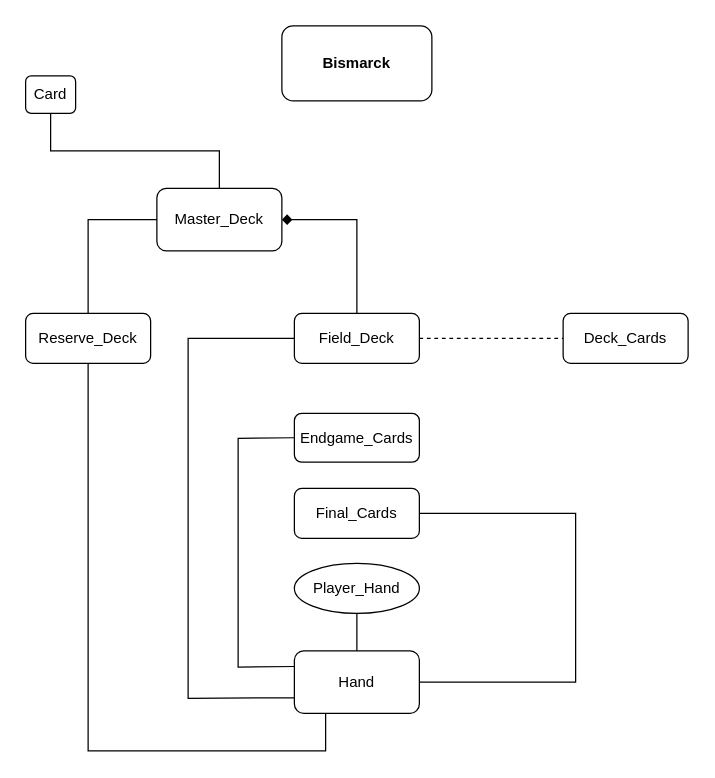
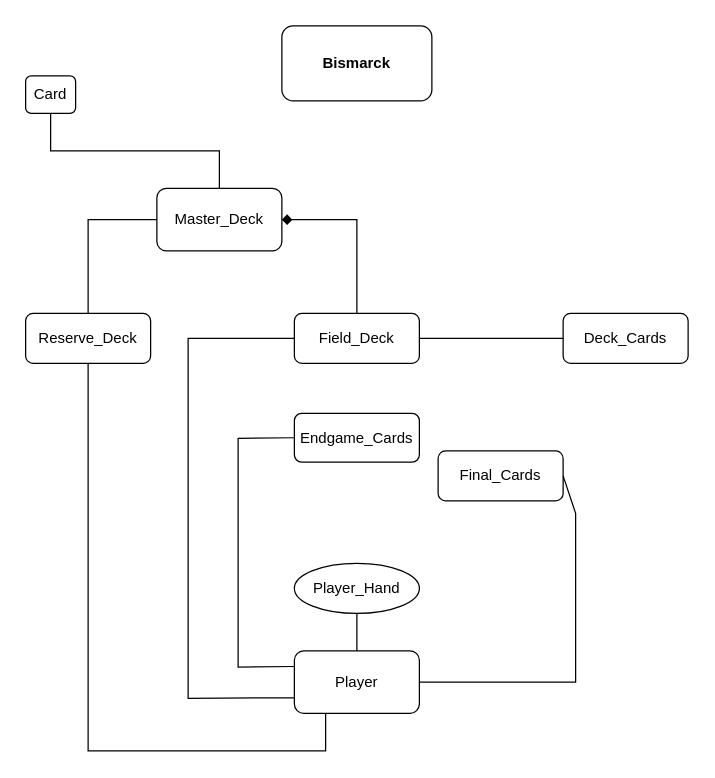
edge "Field_Deck" -- "Deck_Cards": style dashed -> solid
node "Final_Cards": moved (357, 513) -> (501, 476)
node "Hand": label "Hand" -> "Player"
